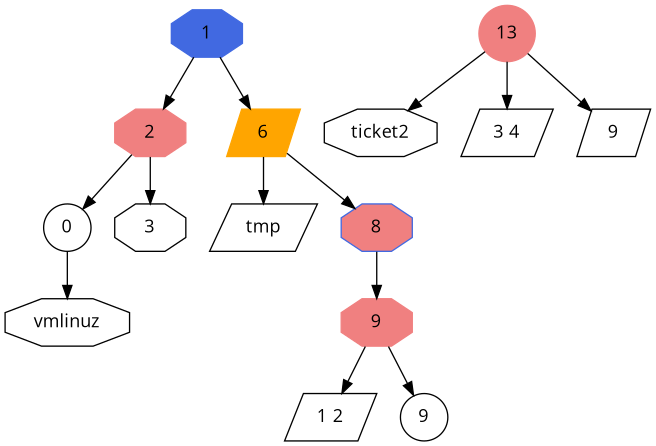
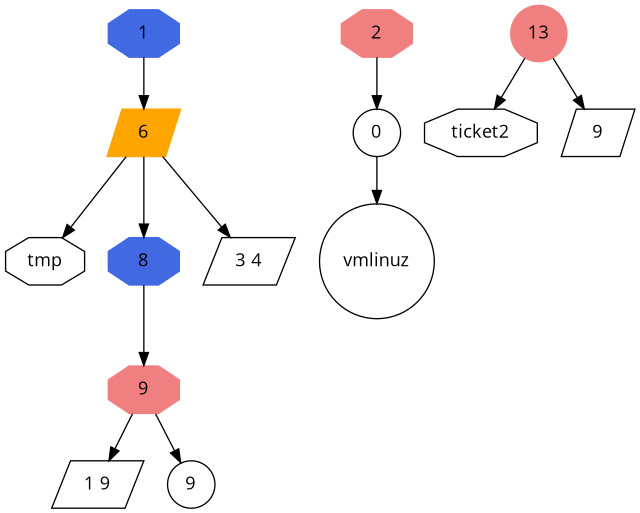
edge "1" -> "2": removed
edge "13" -> "3 4": now "6" -> "3 4"
node "3": removed
node "tmp": shape parallelogram -> octagon
node "8": fillcolor lightcoral -> royalblue
node "vmlinuz": shape octagon -> circle
node "1 2": label "1 2" -> "1 9"
